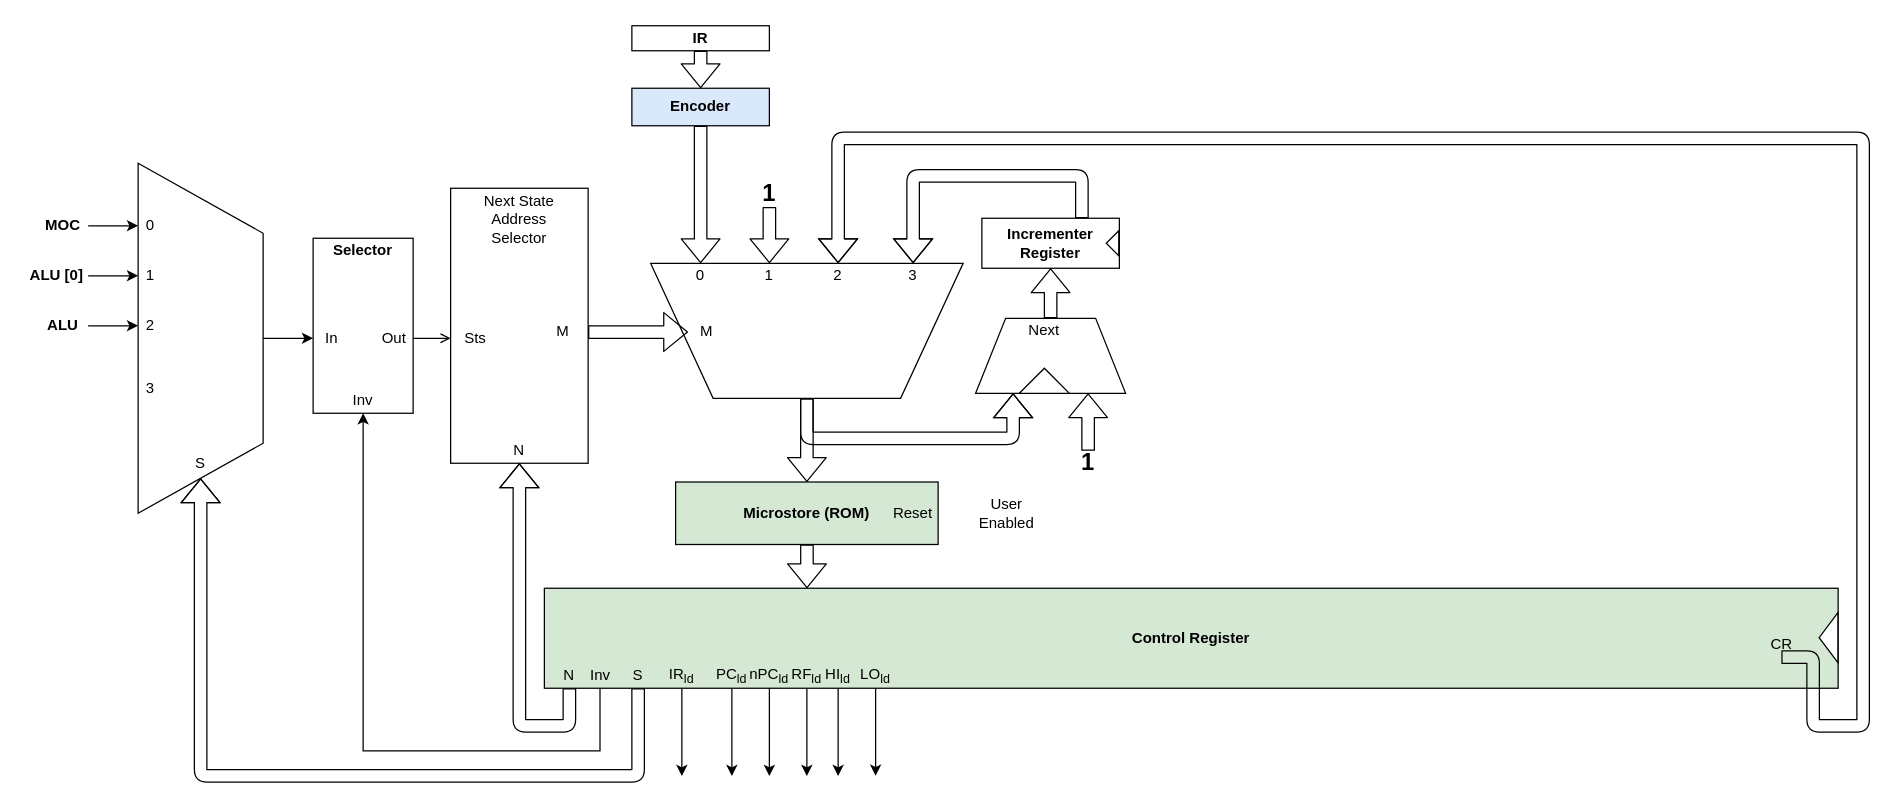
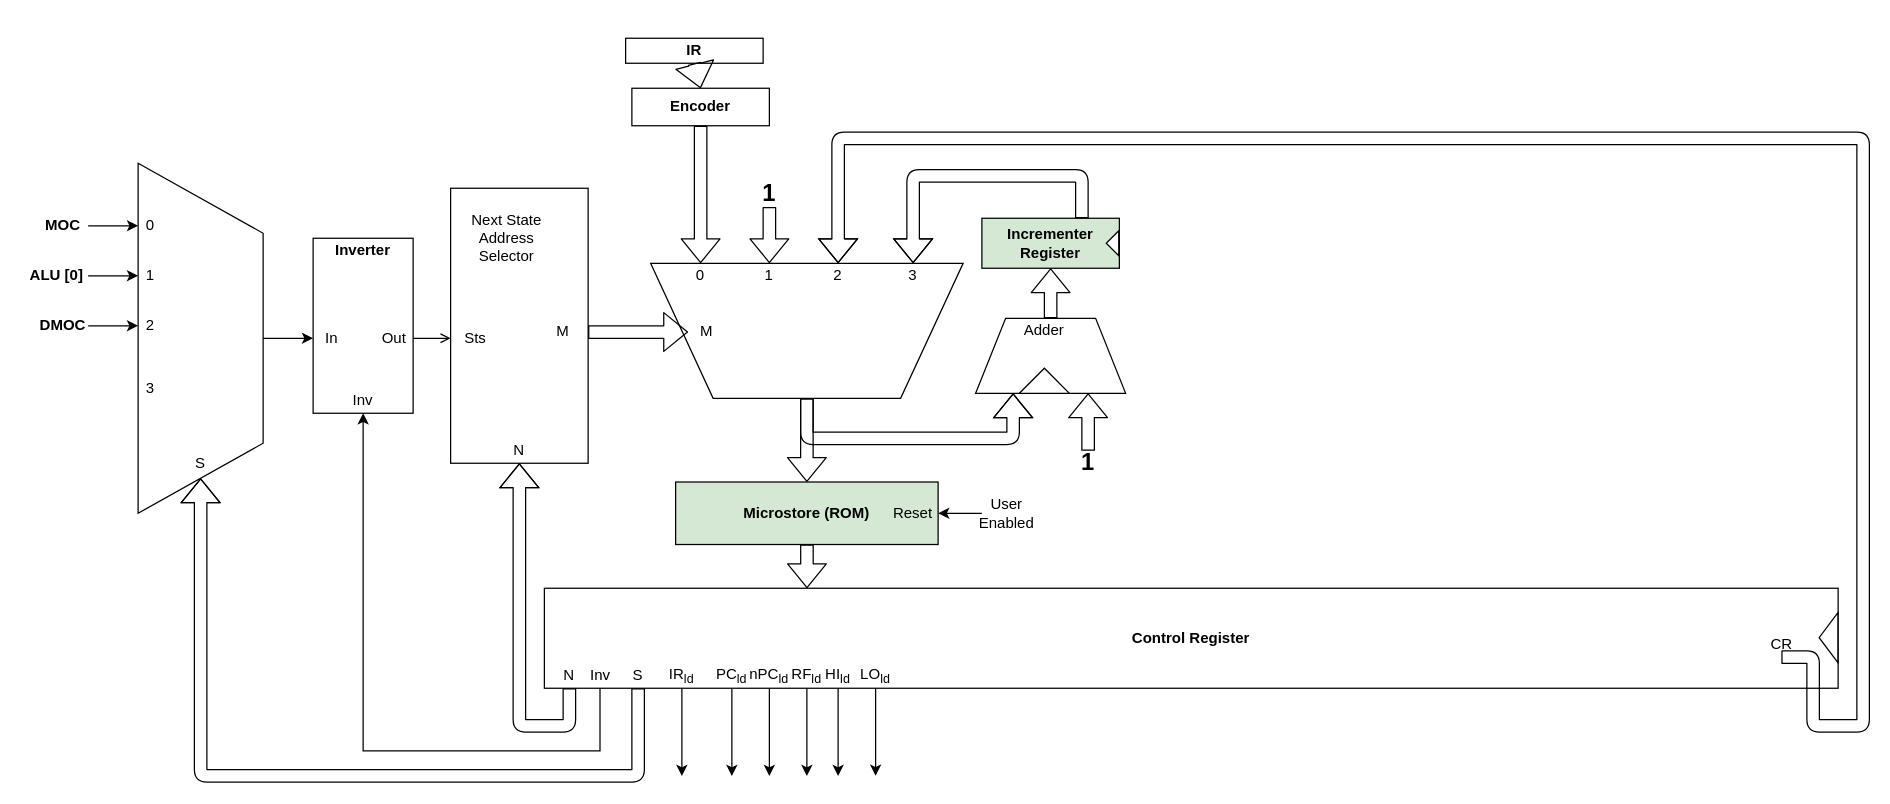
node "IR": moved (701, 38) -> (694, 51)
node "Encoder": fillcolor #dae8fc -> #ffffff
node "Next State Address Selector": moved (519, 219) -> (507, 238)
node "Incrementer Register": fillcolor #ffffff -> #d5e8d4
node "Selector": label "Selector" -> "Inverter"
node "ALU": label "ALU" -> "DMOC"
node "Next": label "Next" -> "Adder"
edge "User Enabled" -> "Reset": added
node "Control Register": fillcolor #d5e8d4 -> #ffffff
